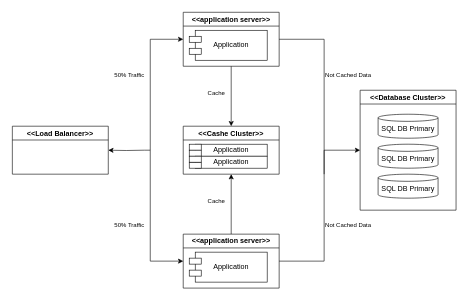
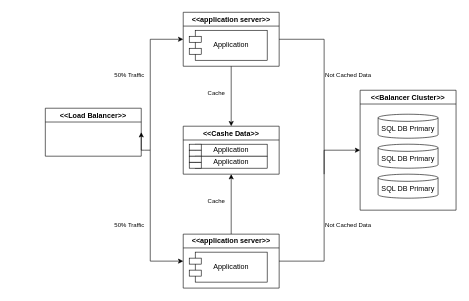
node "<<Database Cluster>>": label "<<Database Cluster>>" -> "<<Balancer Cluster>>"
node "<<Cashe Cluster>>": label "<<Cashe Cluster>>" -> "<<Cashe Data>>"
node "<<Load Balancer>>": moved (60, 150) -> (93, 132)
